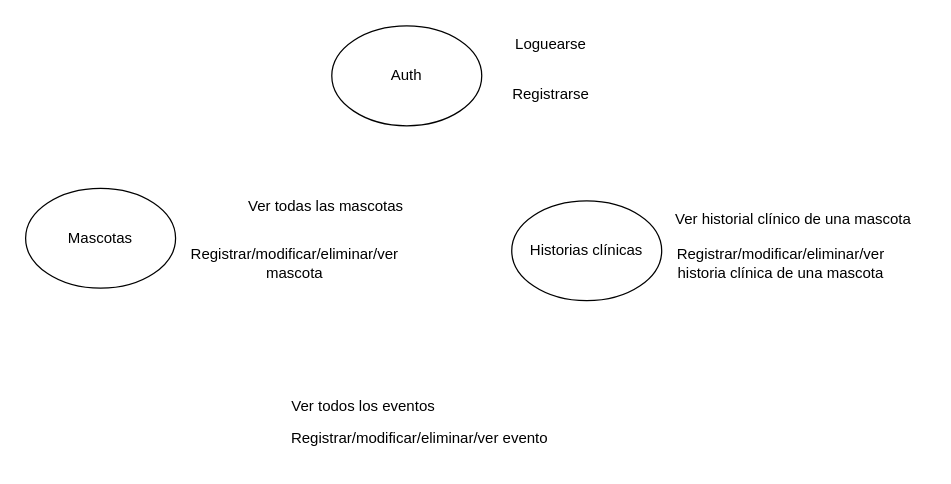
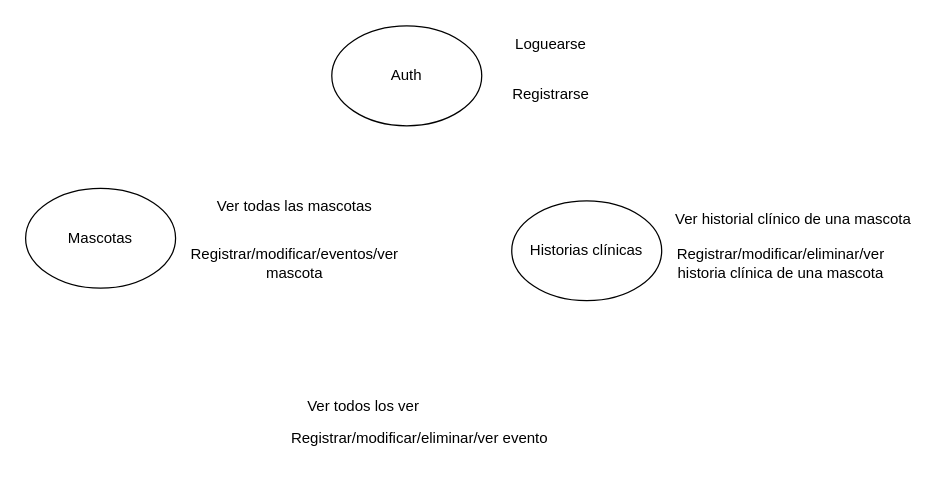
node "Ver todas las mascotas": moved (326, 207) -> (294, 207)
node "Registrar/modificar/eliminar/ver mascota": label "Registrar/modificar/eliminar/ver mascota" -> "Registrar/modificar/eventos/ver mascota"
node "Ver todos los eventos": label "Ver todos los eventos" -> "Ver todos los ver"
